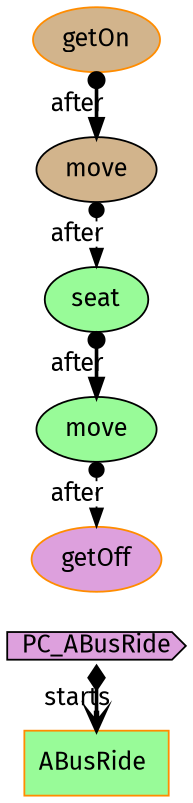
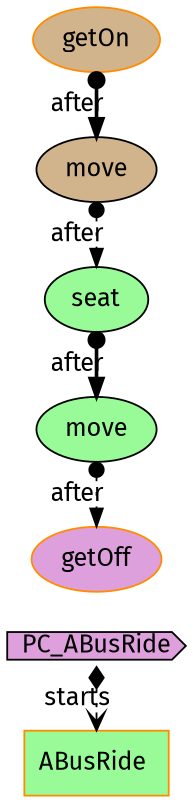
edge "PC_ABusRide" -- "ABusRide": style bold -> dotted
